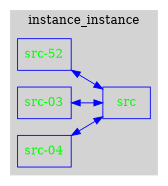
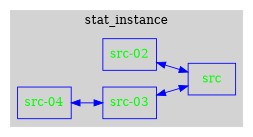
cluster "instance_instance": label "instance_instance" -> "stat_instance"
node "src-52": label "src-52" -> "src-02"
edge "src" -- "src-04": now "src-03" -- "src-04"
